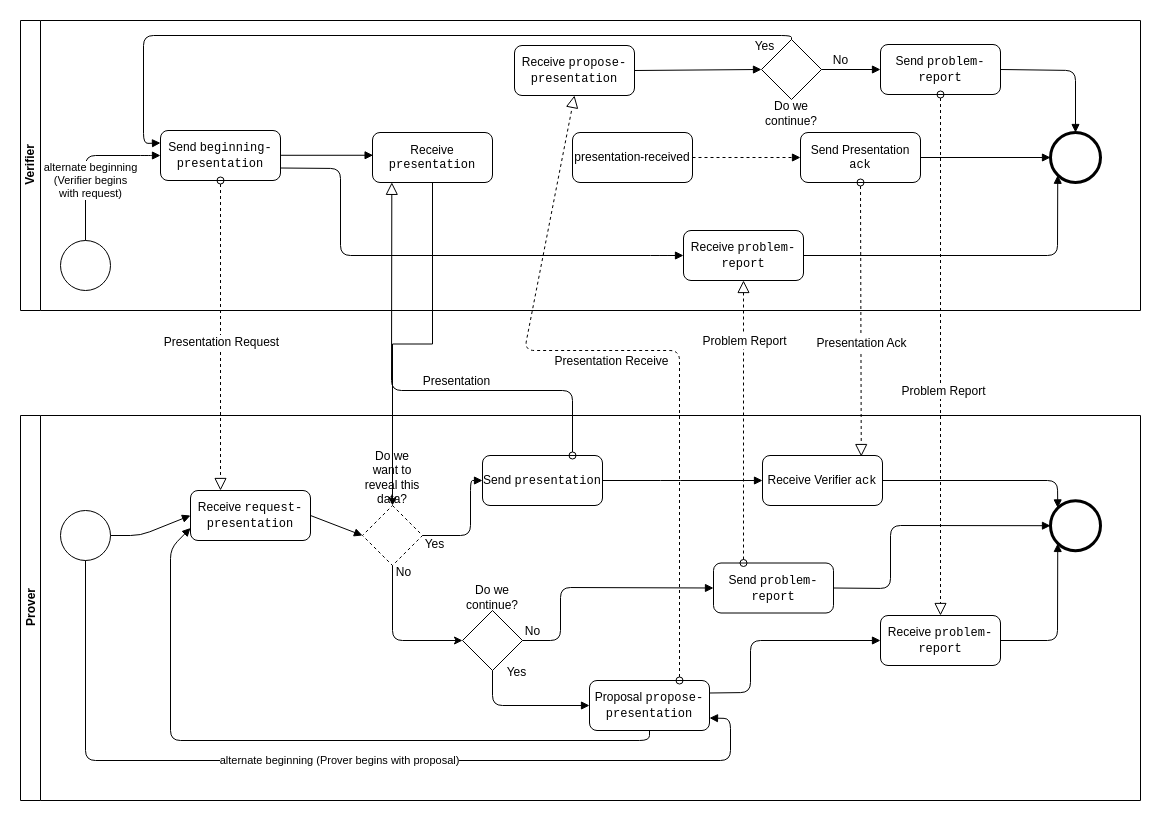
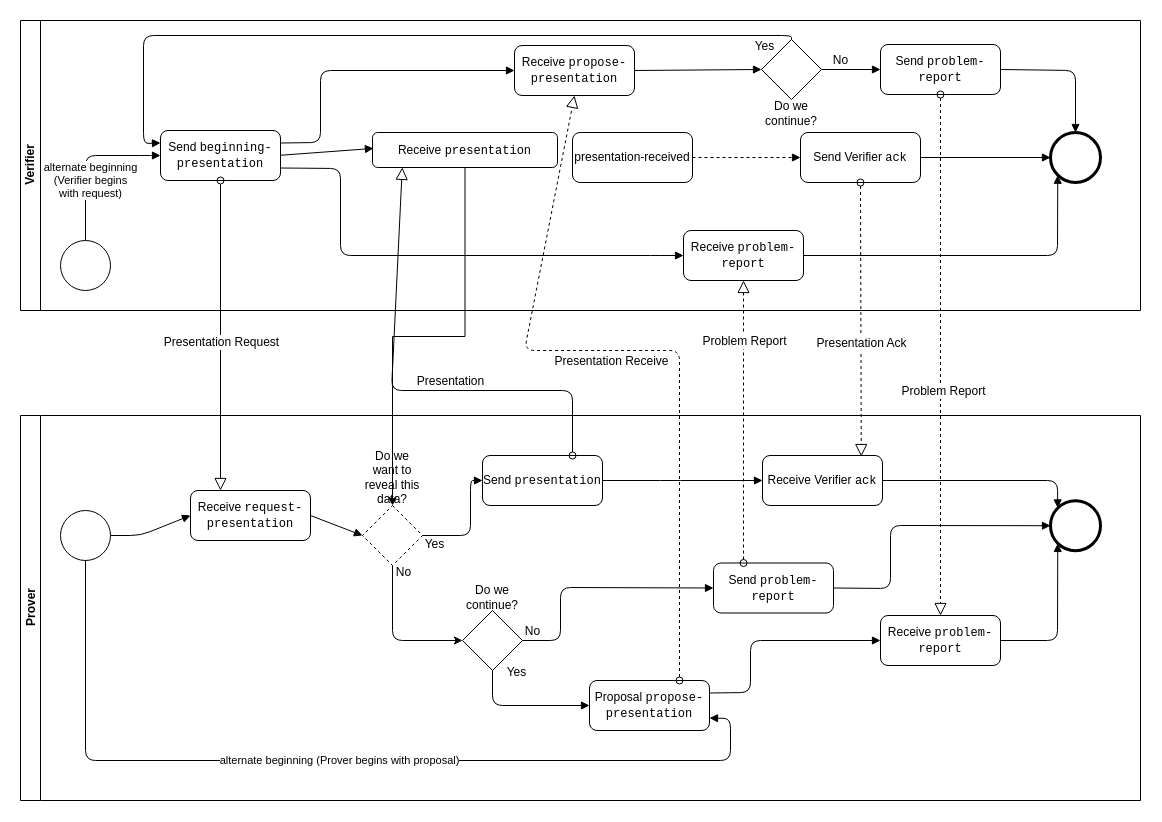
edge "Send beginning-presentation" -> "Receive propose-presentation": added
node "Receive presentation": size 120x50 -> 185x35
node "Send Presentation ack": label "Send Presentation ack" -> "Send Verifier ack"
edge "Send beginning-presentation" -- "Receive request-presentation": style dashed -> solid
edge "Proposal propose-presentation" -> "Receive request-presentation": removed
